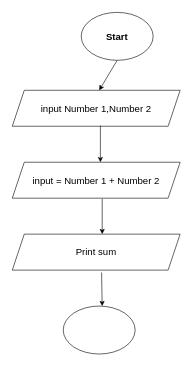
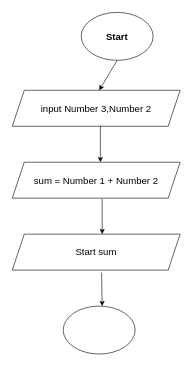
node "input Number 1,Number 2": label "input Number 1,Number 2" -> "input Number 3,Number 2"
node "input = Number 1 + Number 2": label "input = Number 1 + Number 2" -> "sum = Number 1 + Number 2"
node "Print sum": label "Print sum" -> "Start sum"
